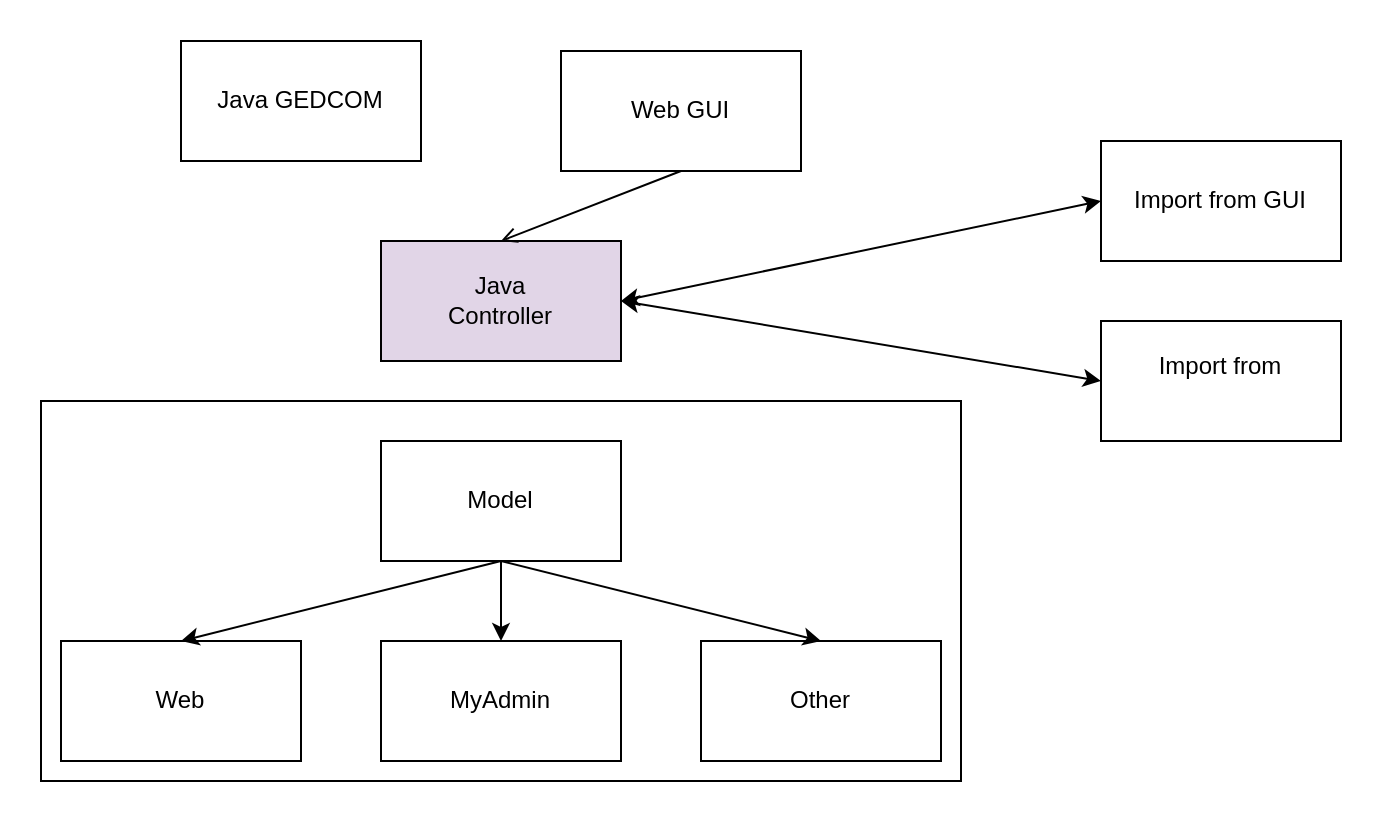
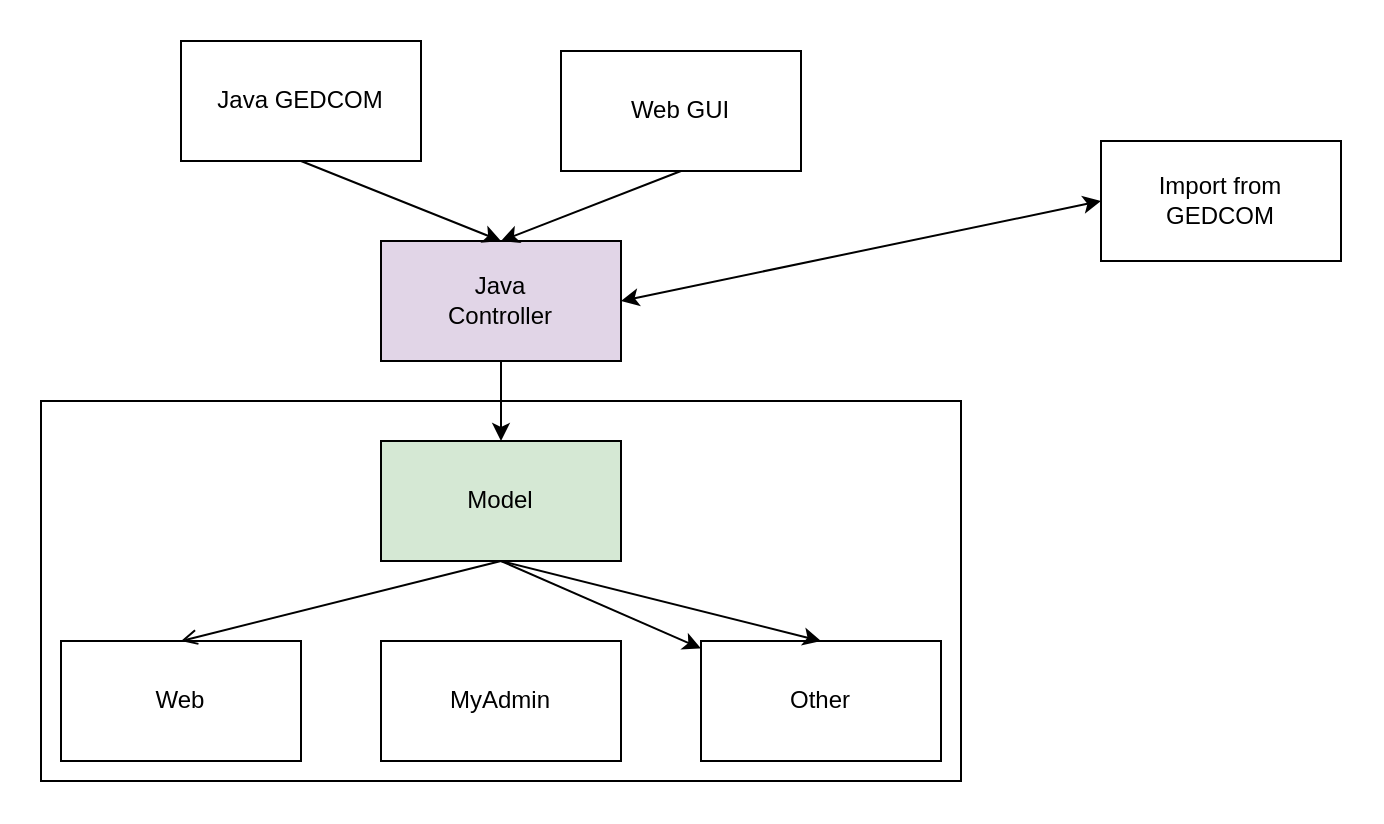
edge "Java GEDCOM" -> "Java Controller": added
node "Import from GUI": label "Import from GUI" -> "Import from GEDCOM"
edge "Web GUI" -> "Java Controller": arrowhead open -> classic
edge "Java Controller" -- "Import from": removed
node "Import from": removed
edge "Java Controller" -> "Model": added
node "Model": fillcolor #ffffff -> #d5e8d4
edge "Model" -> "MyAdmin": now "Model" -> "Other"
edge "Model" -> "Web": arrowhead classic -> open
